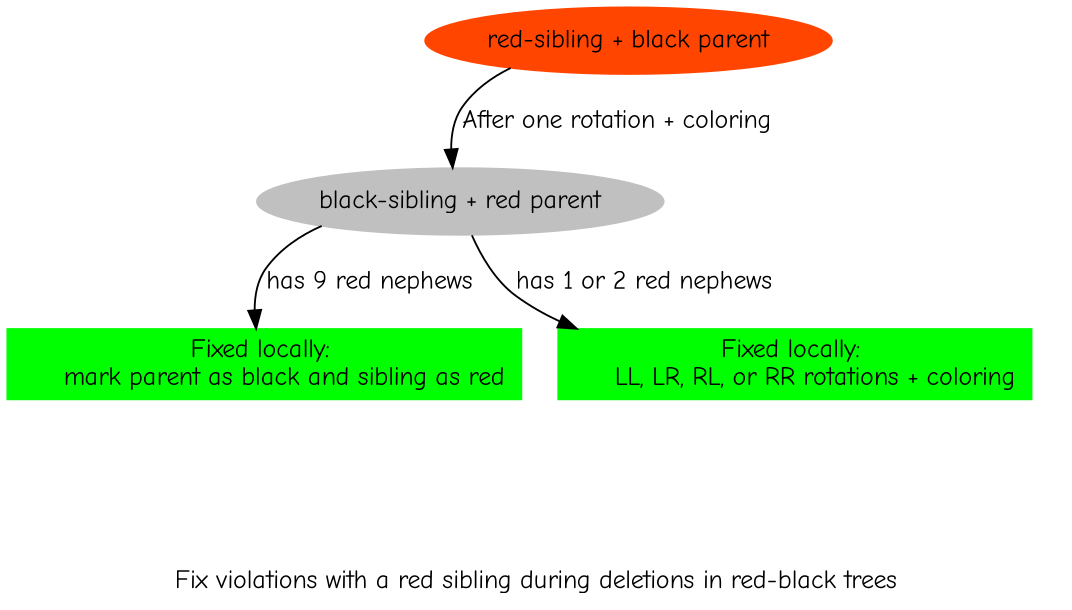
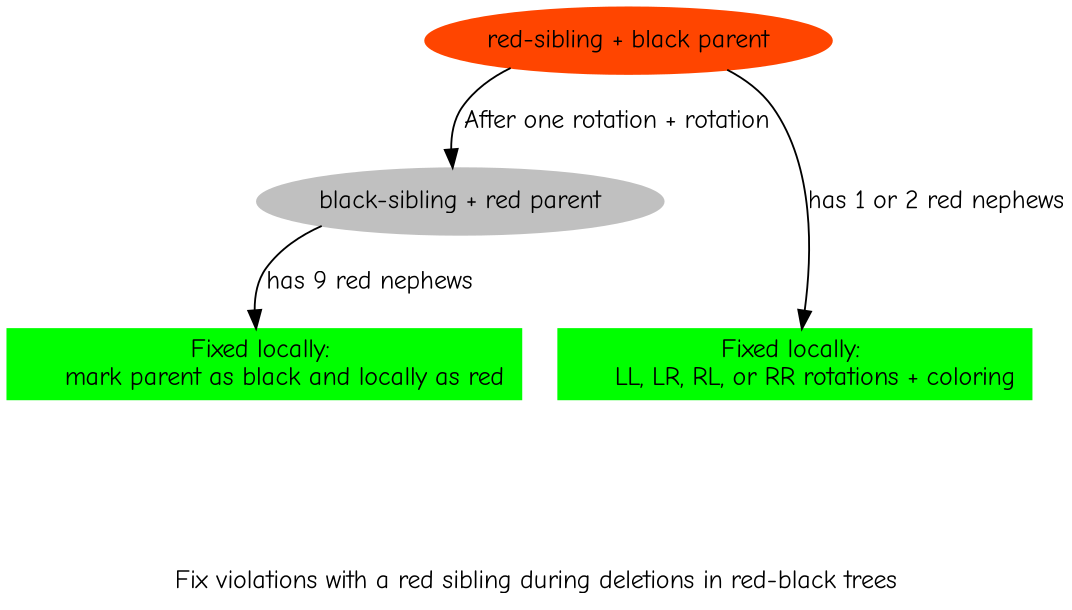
edge "red-sibling + black parent" -> "black-sibling + red parent": label "After one rotation + coloring" -> "After one rotation + rotation"
edge "black-sibling + red parent" -> "Fixed locally: LL, LR, RL, or RR rotations + coloring": now "red-sibling + black parent" -> "Fixed locally: LL, LR, RL, or RR rotations + coloring"
node "Fixed locally: mark parent as black and sibling as red": label "Fixed locally: mark parent as black and sibling as red" -> "Fixed locally: mark parent as black and locally as red"
